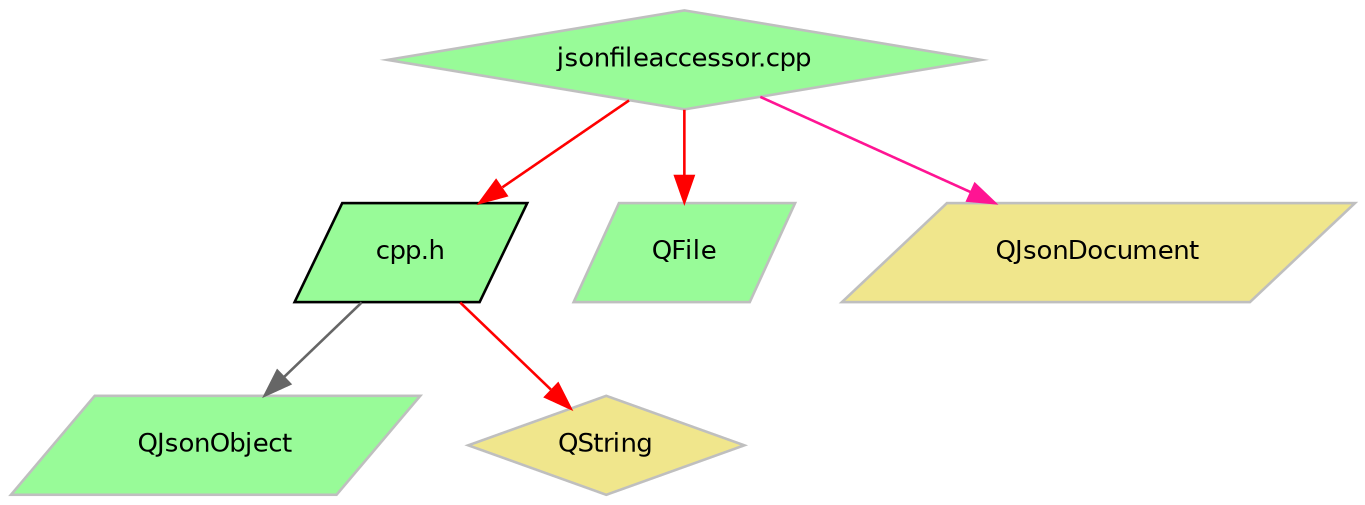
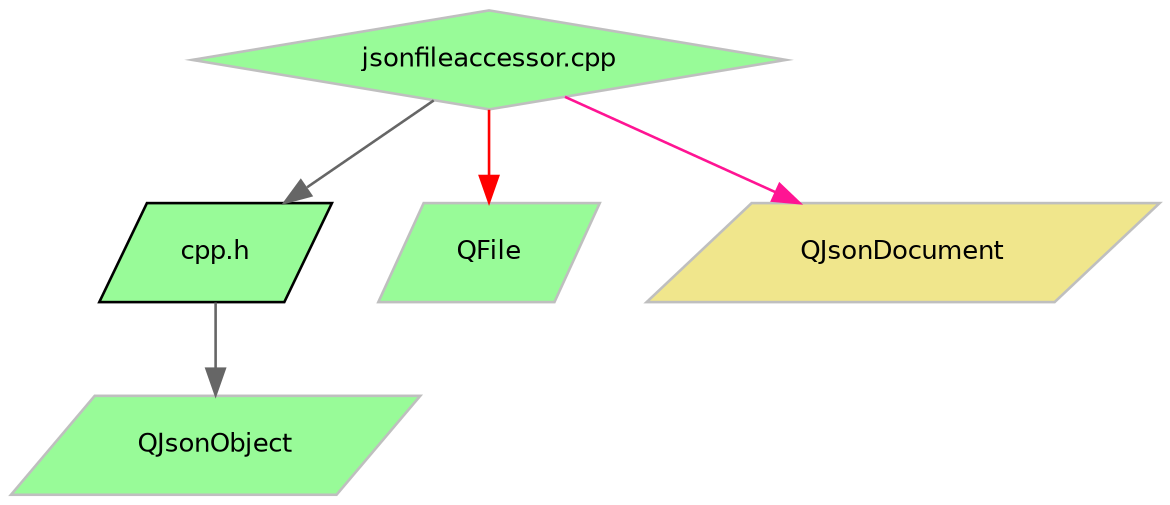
edge "jsonfileaccessor.cpp" -> "cpp.h": color red -> gray40
node "QString": removed
